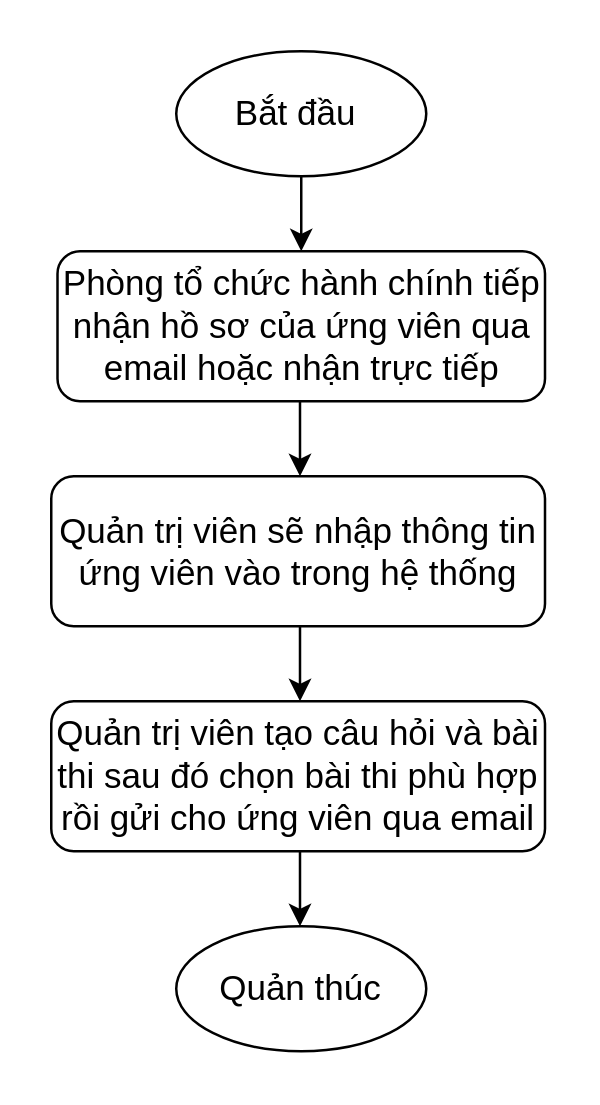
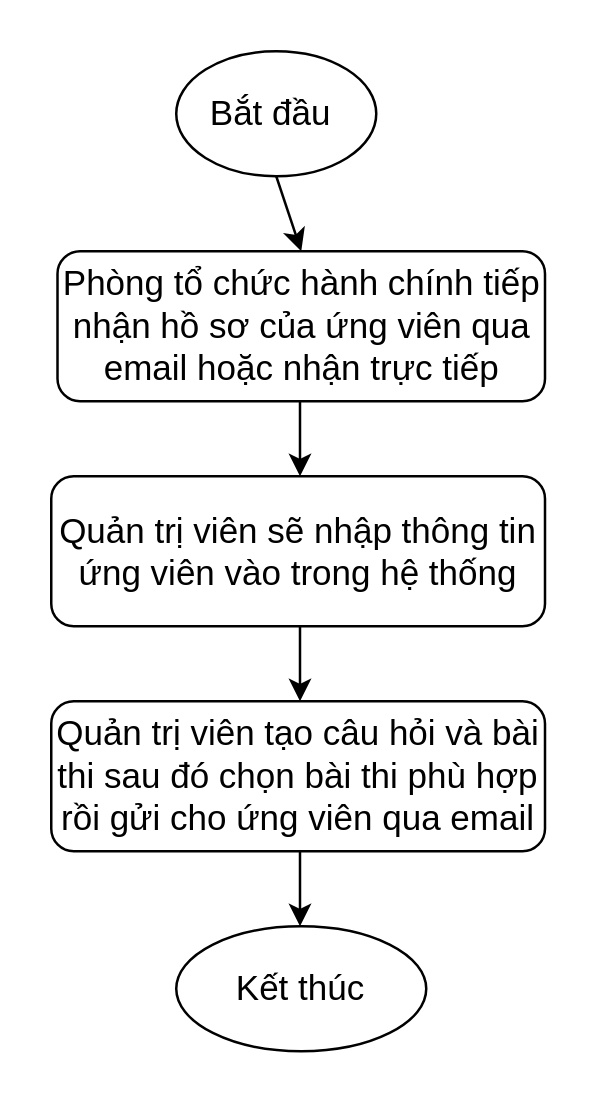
node "Bắt đầu": size 250x125 -> 200x125
node "Quản thúc": label "Quản thúc" -> "Kết thúc"
